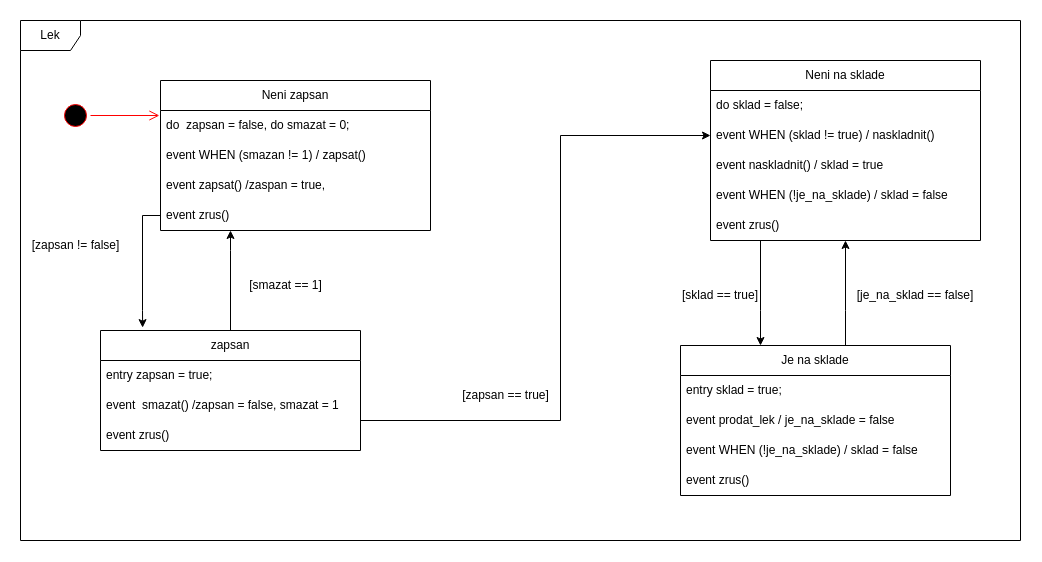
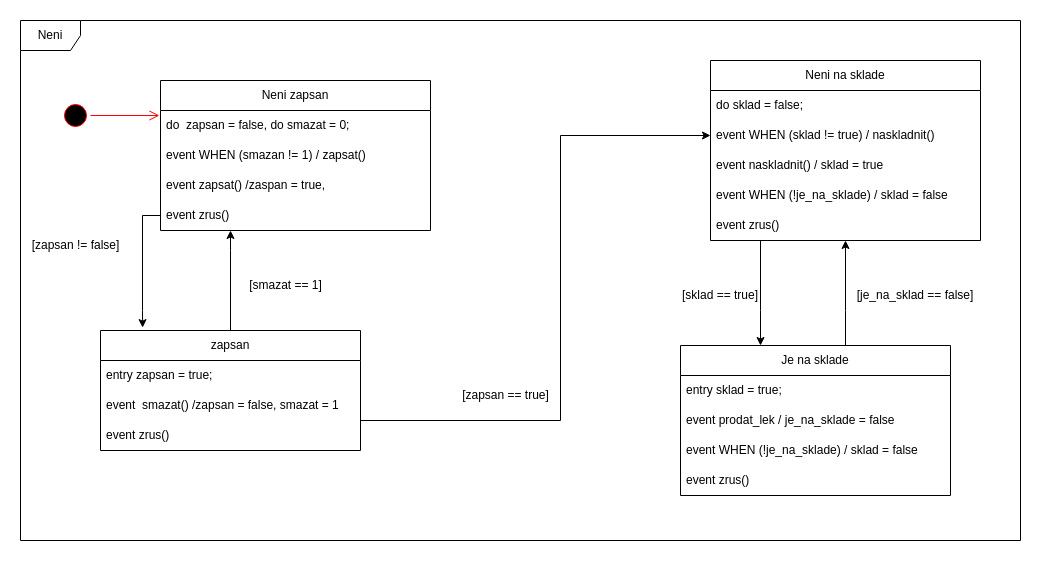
node "Lek": label "Lek" -> "Neni"
